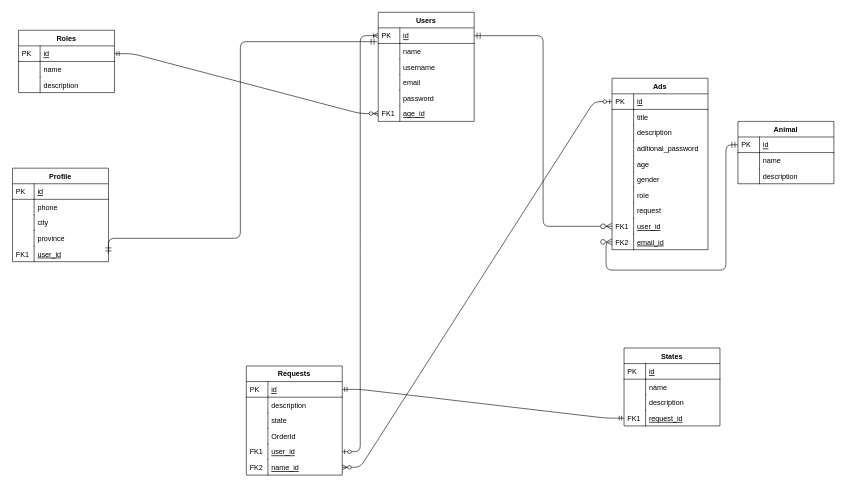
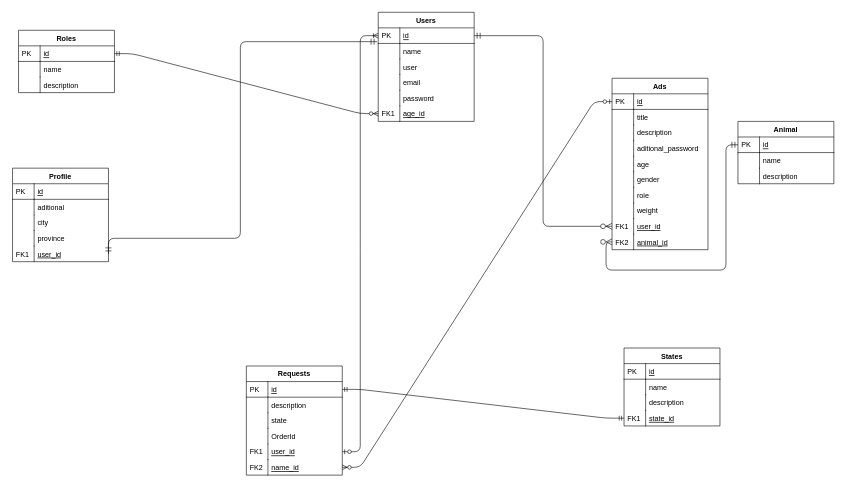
node "username": label "username" -> "user"
node "phone": label "phone" -> "aditional"
node "request": label "request" -> "weight"
node "email_id": label "email_id" -> "animal_id"
node "request_id": label "request_id" -> "state_id"
